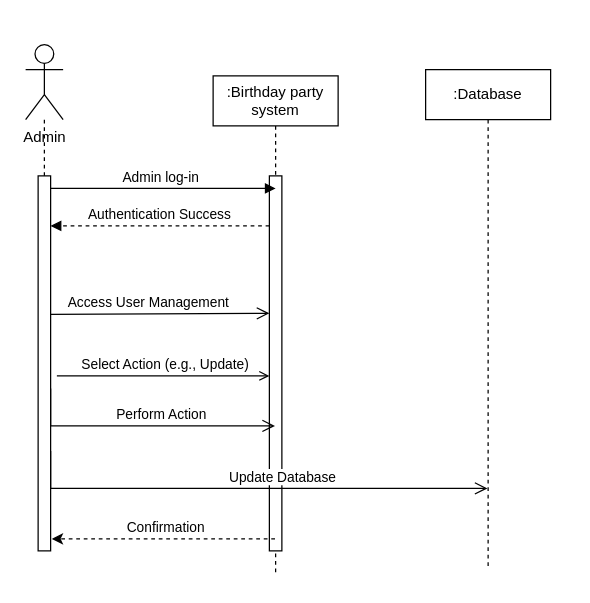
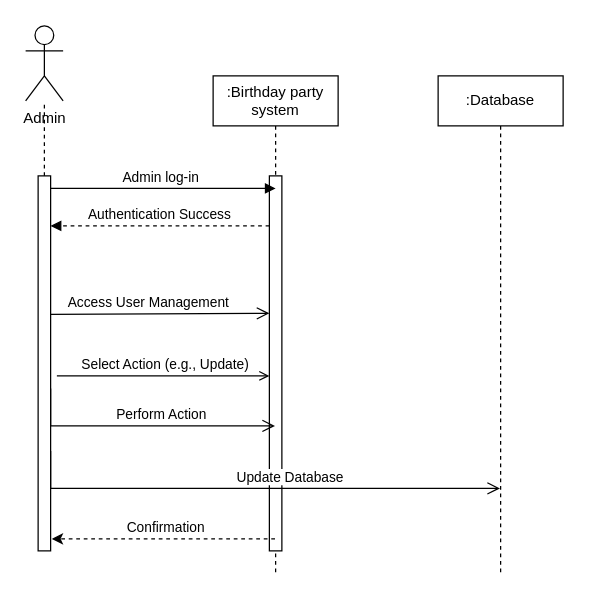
node "Admin": moved (44, 82) -> (44, 63)
node ":Database": moved (488, 319) -> (501, 326)
